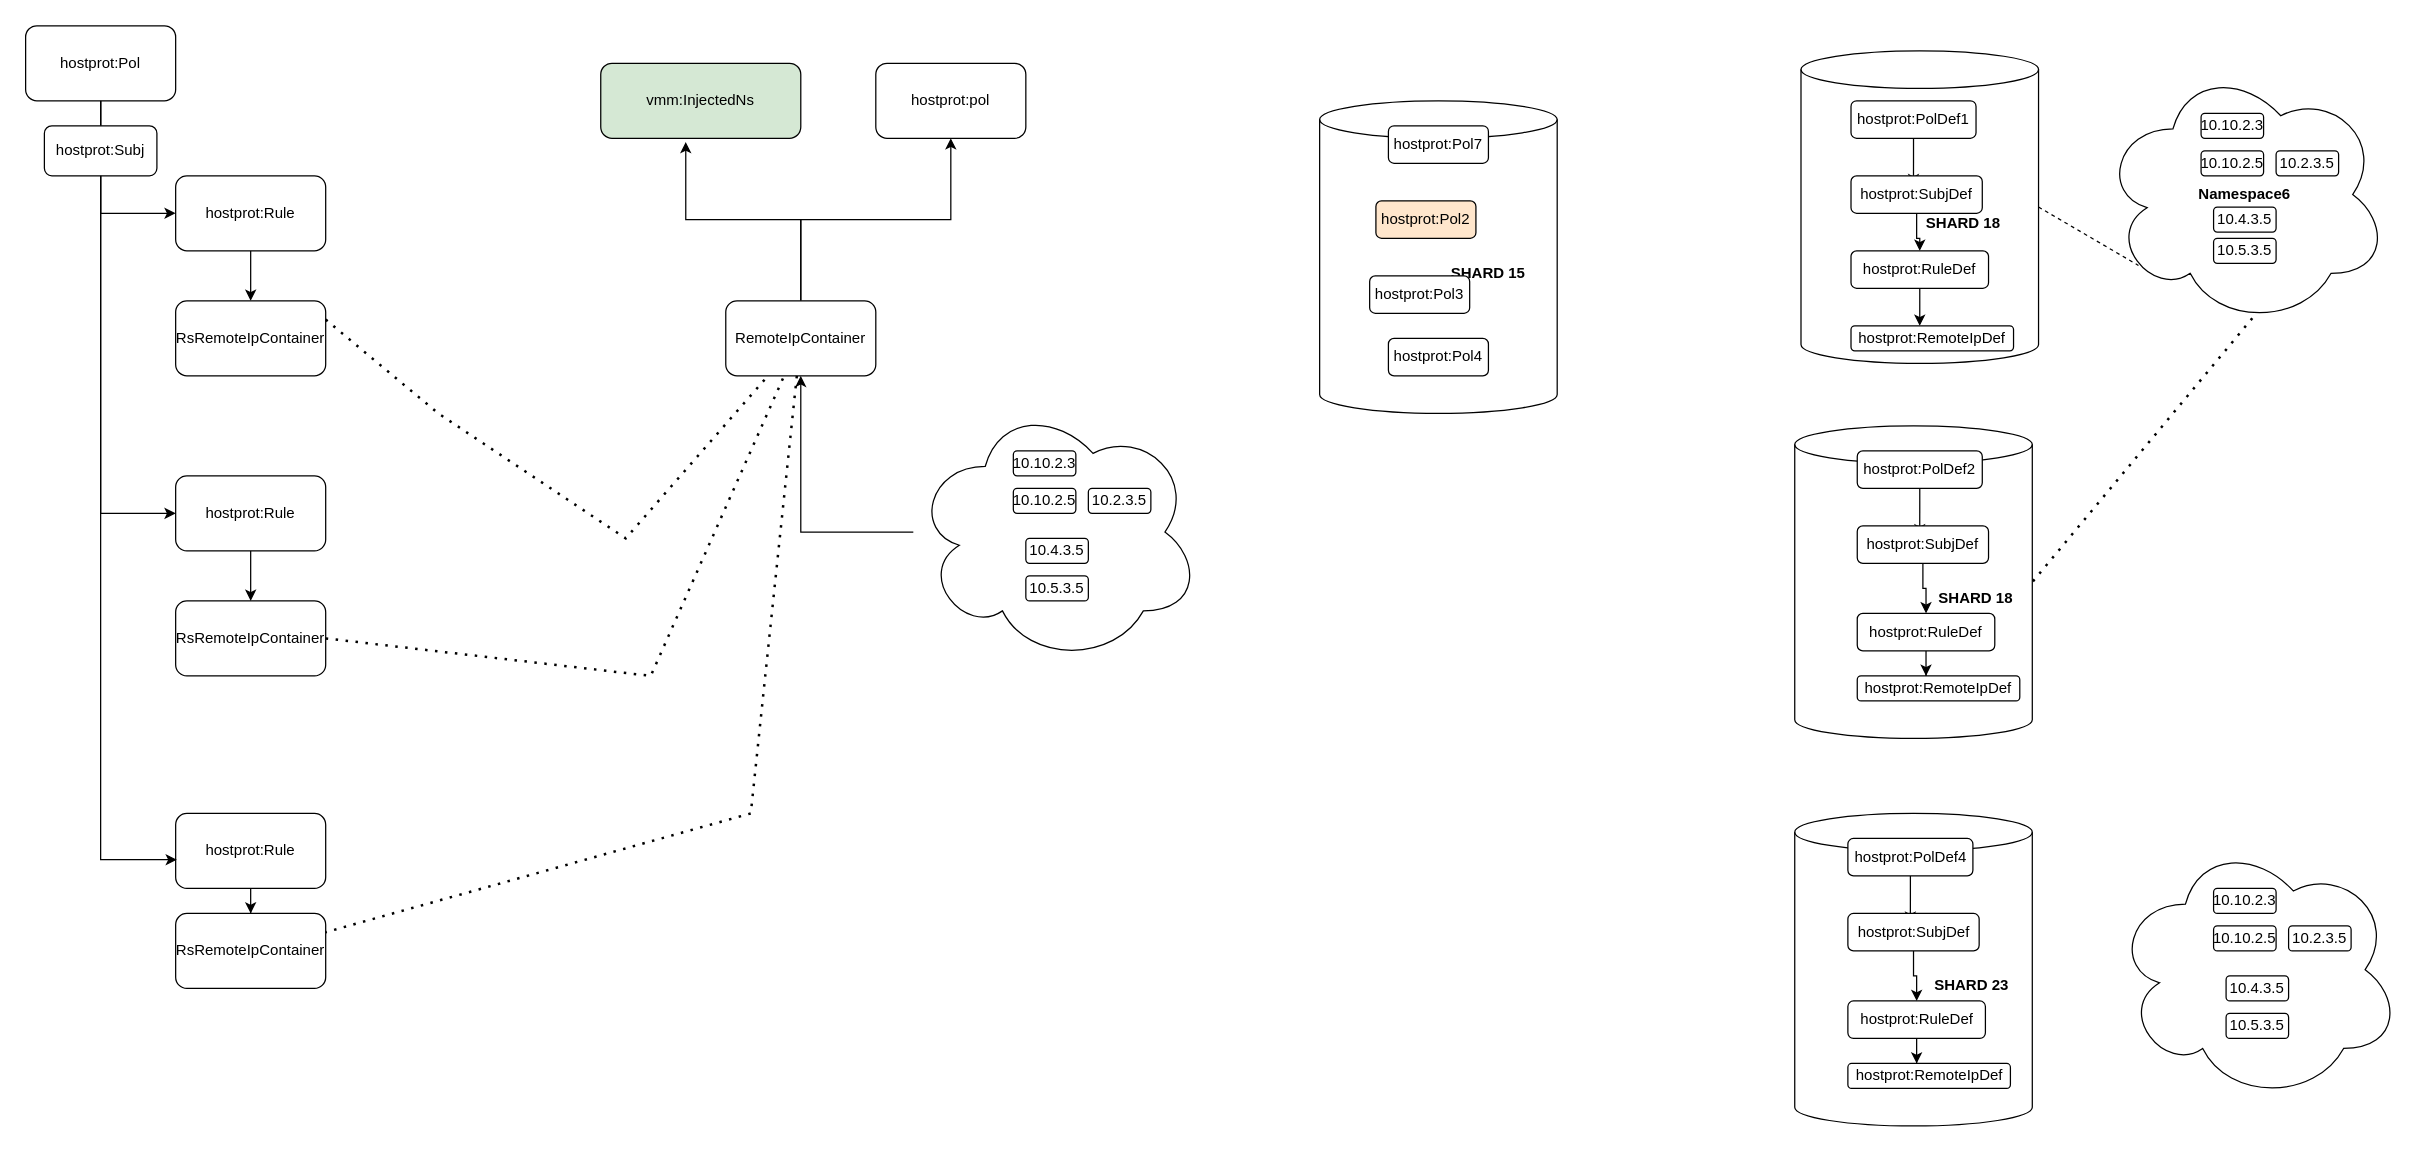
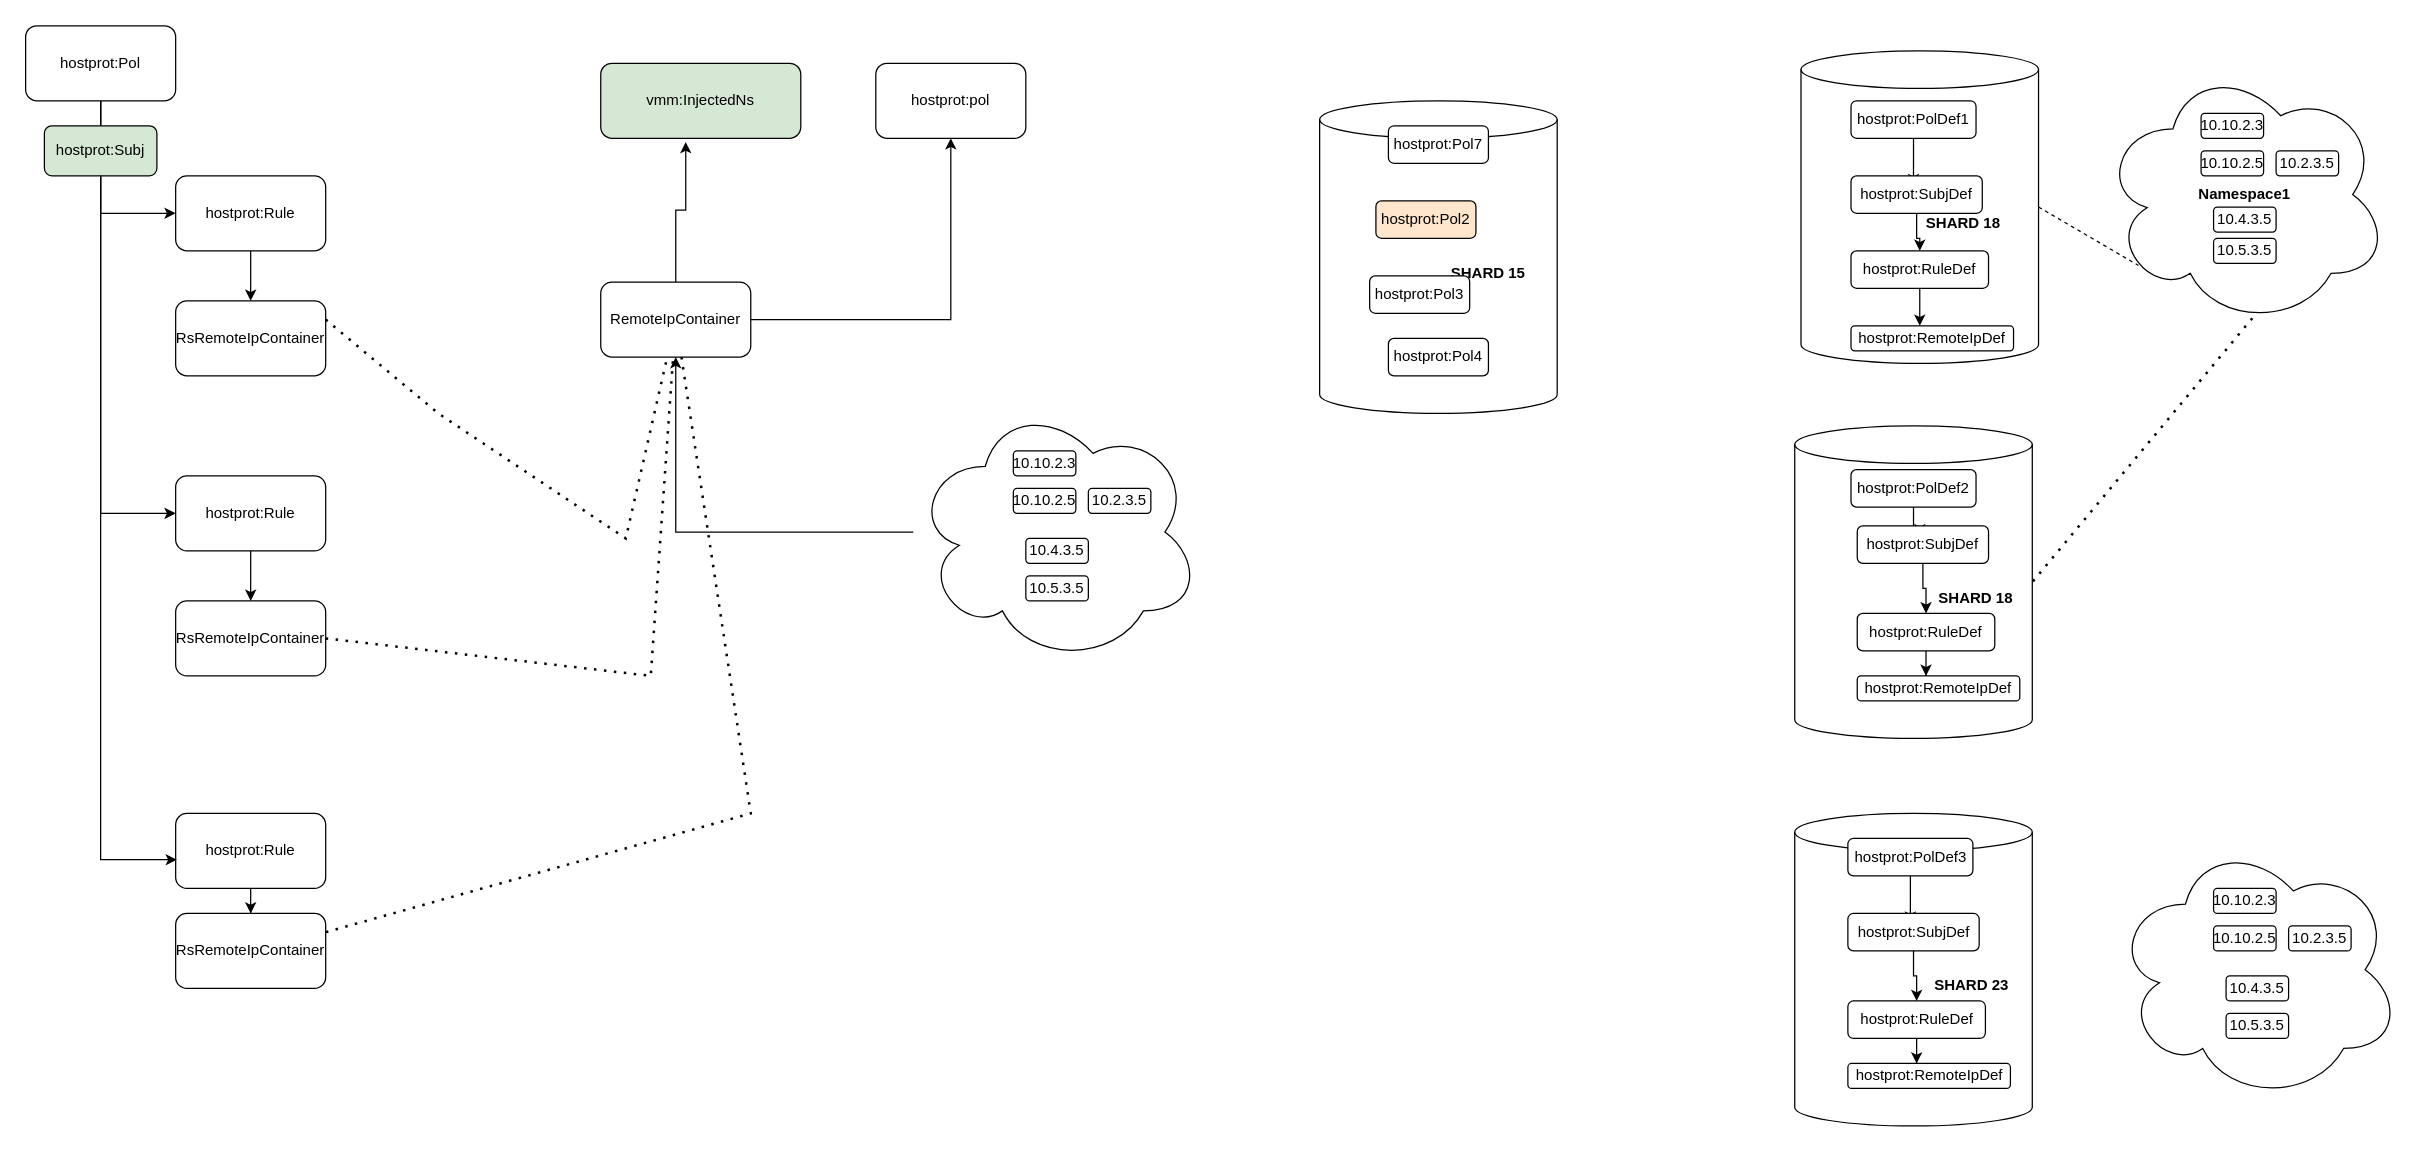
node "hostprot:Subj": fillcolor #ffffff -> #d5e8d4
node "Namespace6": label "Namespace6" -> "Namespace1"
node "RemoteIpContainer": moved (801, 338) -> (676, 319)
node "hostprot:PolDef2": moved (1919, 469) -> (1913, 488)
node "hostprot:PolDef4": label "hostprot:PolDef4" -> "hostprot:PolDef3"
